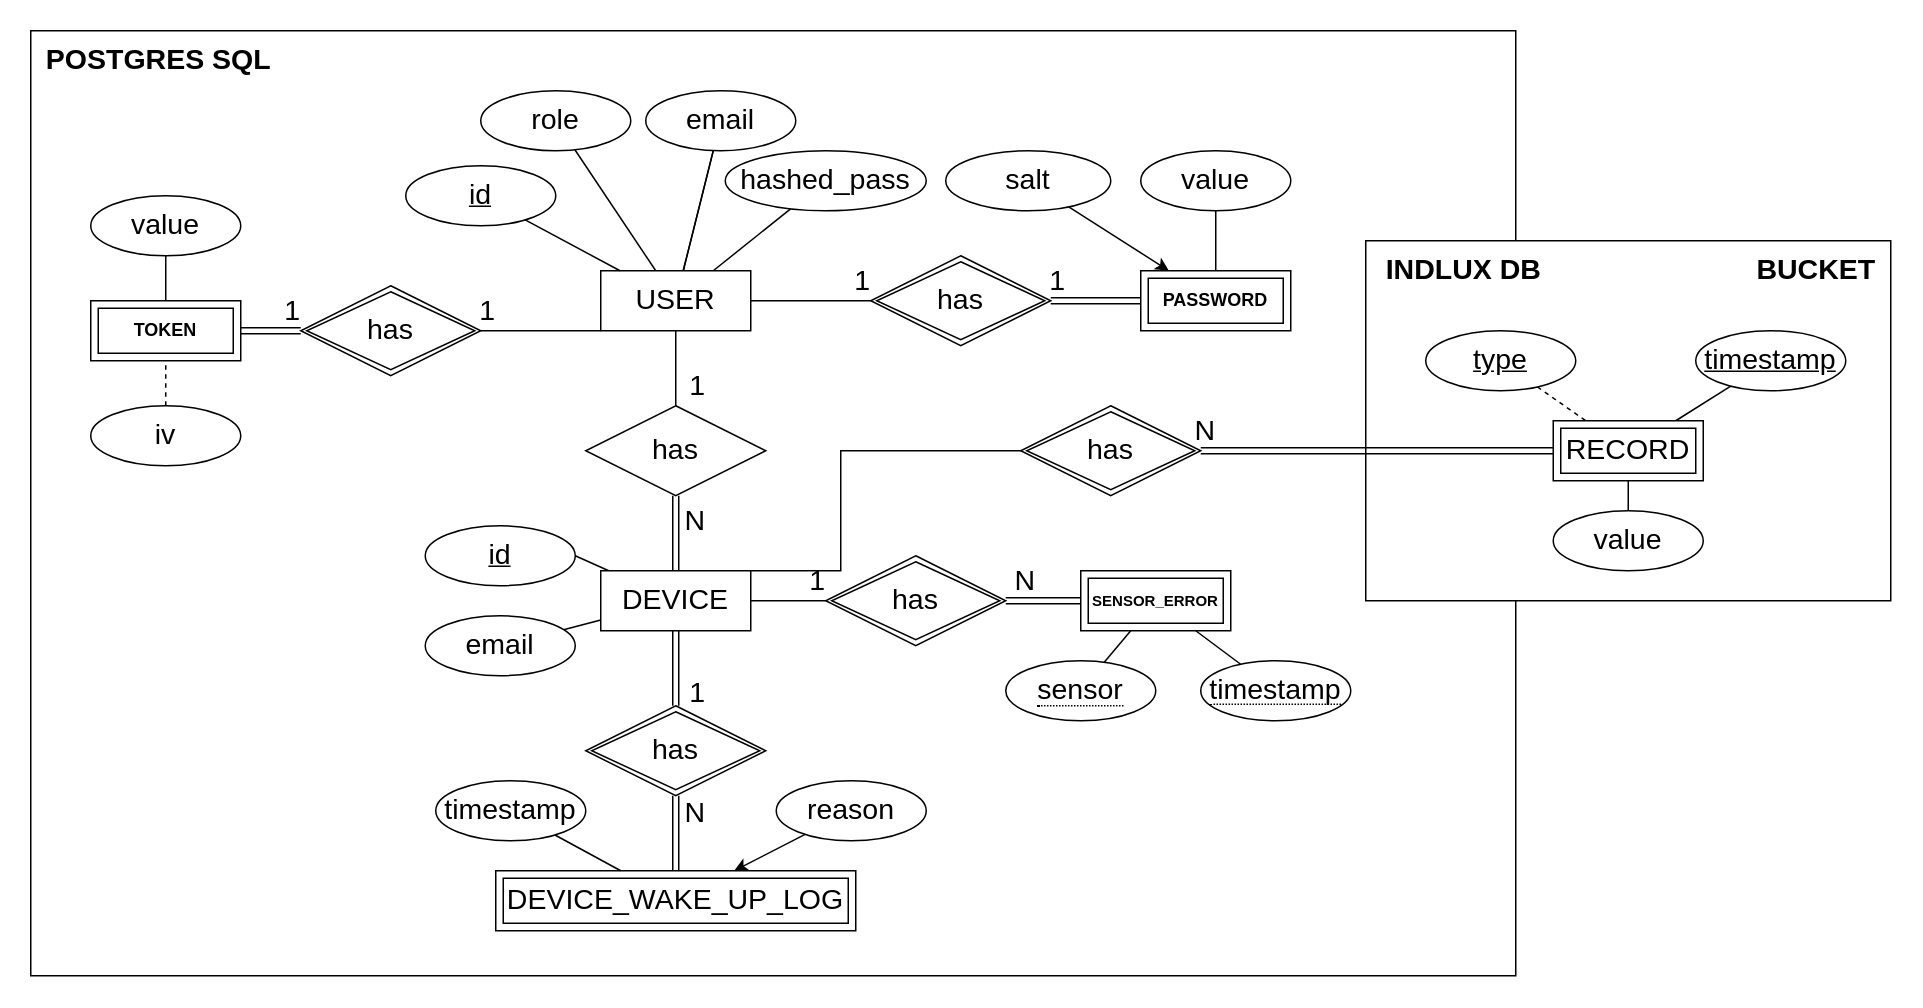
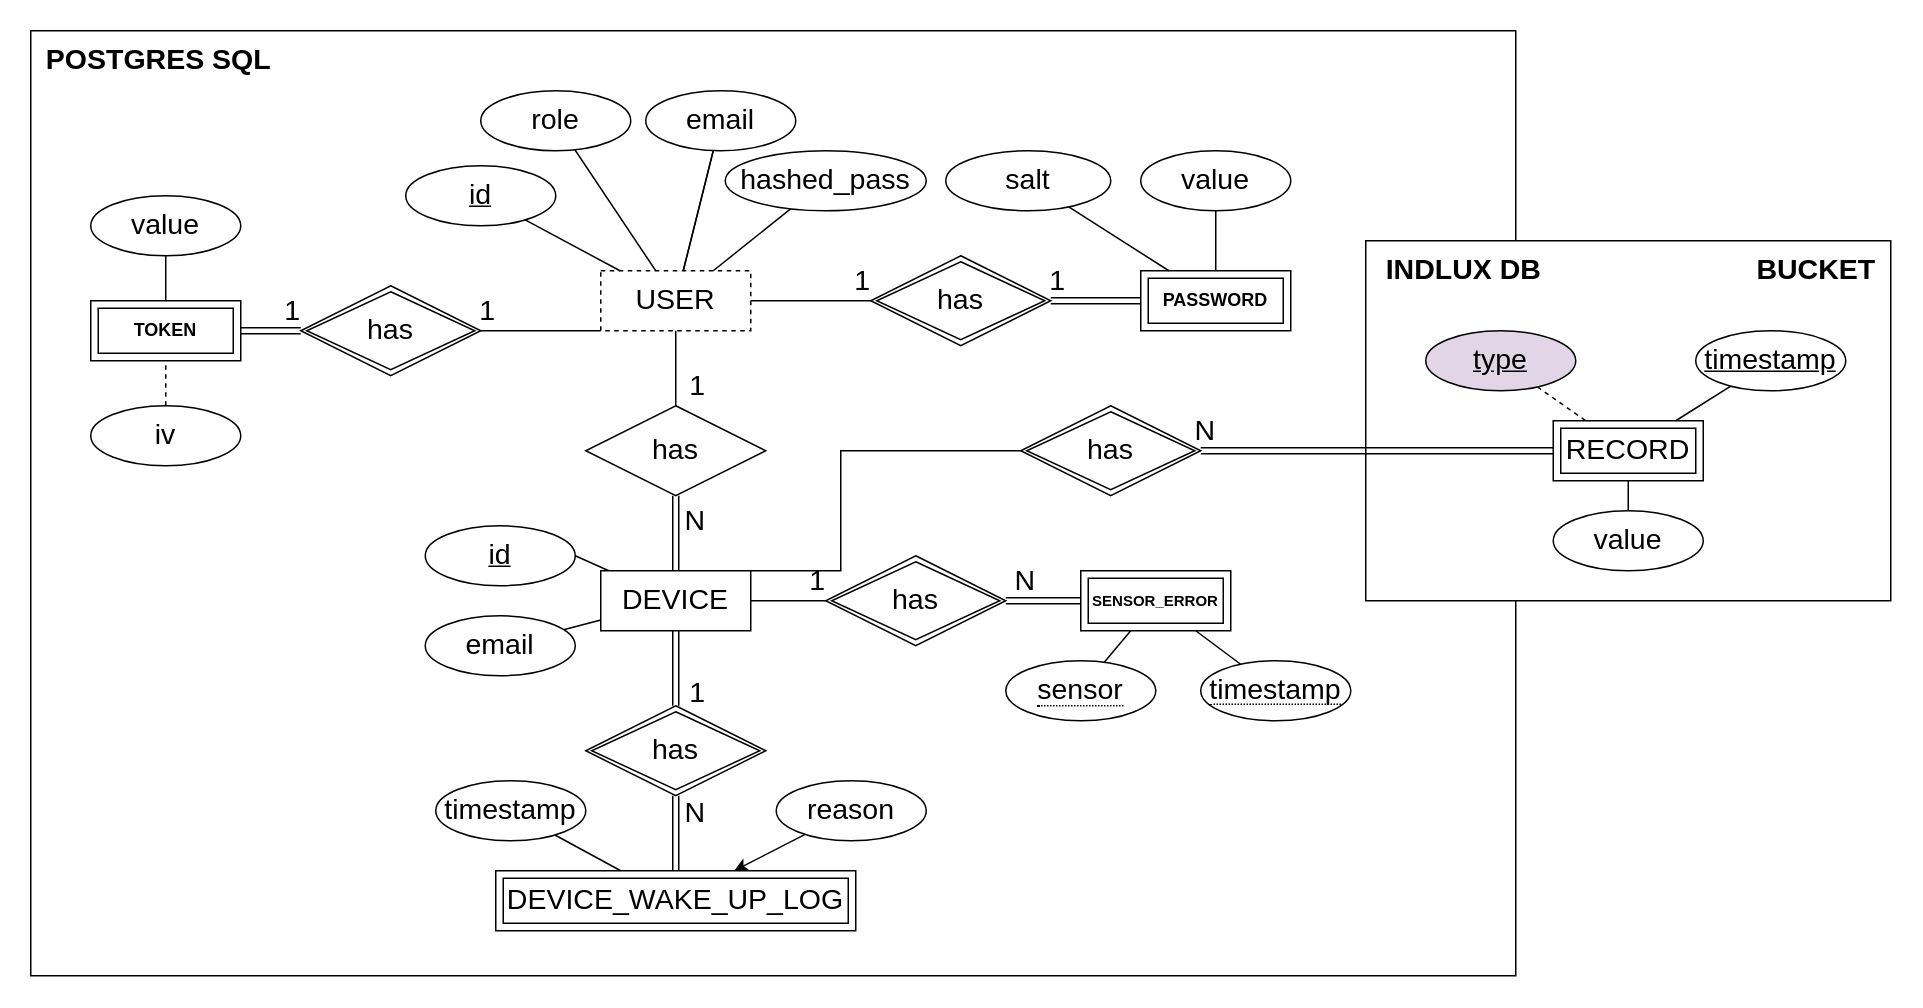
edge "salt" -> "PASSWORD": arrowhead classic -> none
node "USER": style solid -> dashed
node "type": fillcolor #ffffff -> #e1d5e7
